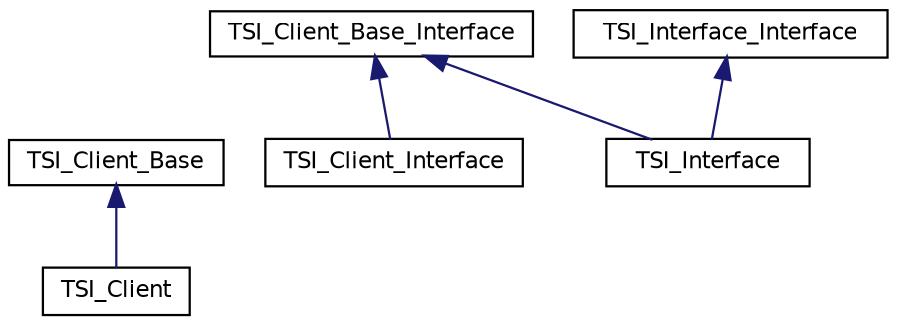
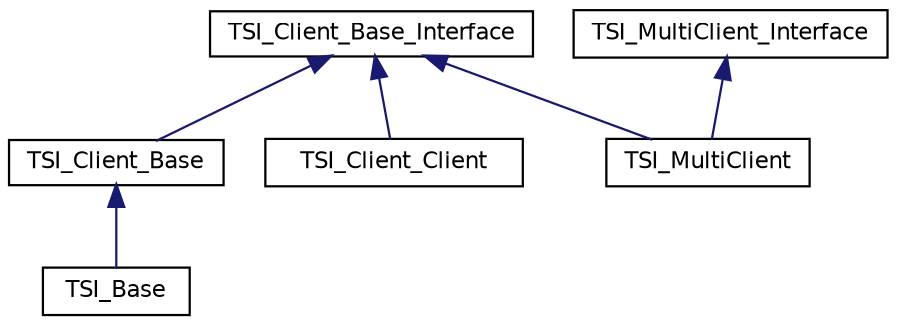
node "TSI_Interface_Interface": label "TSI_Interface_Interface" -> "TSI_MultiClient_Interface"
edge "TSI_Client_Base" -> "TSI_Client_Base_Interface": added
node "TSI_Client_Interface": label "TSI_Client_Interface" -> "TSI_Client_Client"
node "TSI_Interface": label "TSI_Interface" -> "TSI_MultiClient"
node "TSI_Client": label "TSI_Client" -> "TSI_Base"
